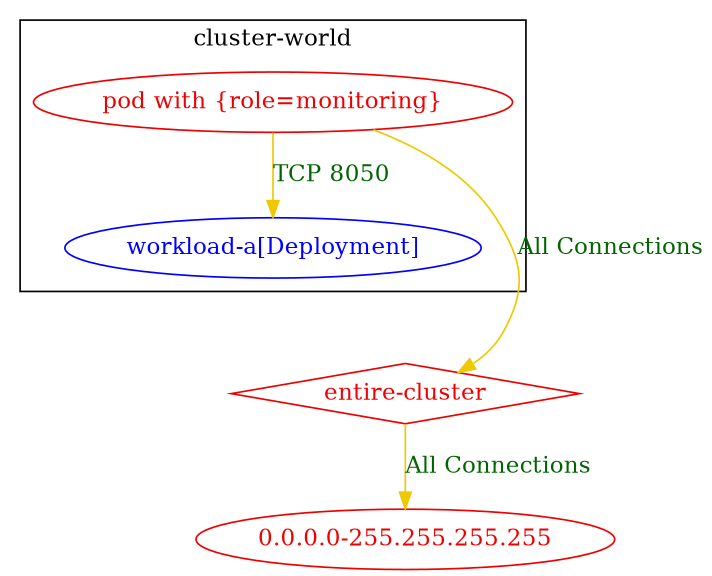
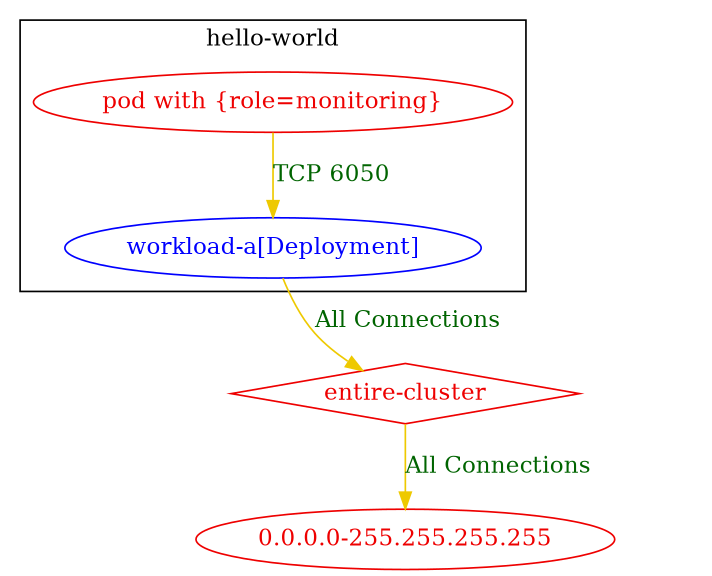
cluster "cluster-world": label "cluster-world" -> "hello-world"
edge "pod with {role=monitoring}" -> "workload-a[Deployment]": label "TCP 8050" -> "TCP 6050"
edge "pod with {role=monitoring}" -> "entire-cluster": now "workload-a[Deployment]" -> "entire-cluster"
